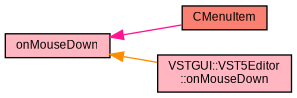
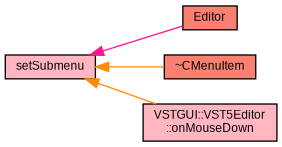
node "CMenuItem": label "CMenuItem" -> "Editor"
node "onMouseDown": label "onMouseDown" -> "setSubmenu"
node "~CMenuItem": added
